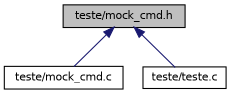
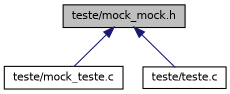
node "teste/mock_cmd.h": label "teste/mock_cmd.h" -> "teste/mock_mock.h"
node "teste/mock_cmd.c": label "teste/mock_cmd.c" -> "teste/mock_teste.c"
